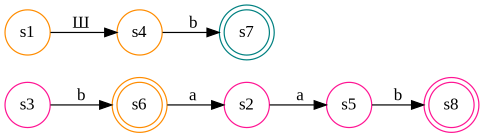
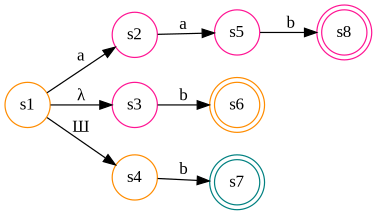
edge "s1" -> "s3": added, label "λ"
edge "s6" -> "s2": now "s1" -> "s2"
